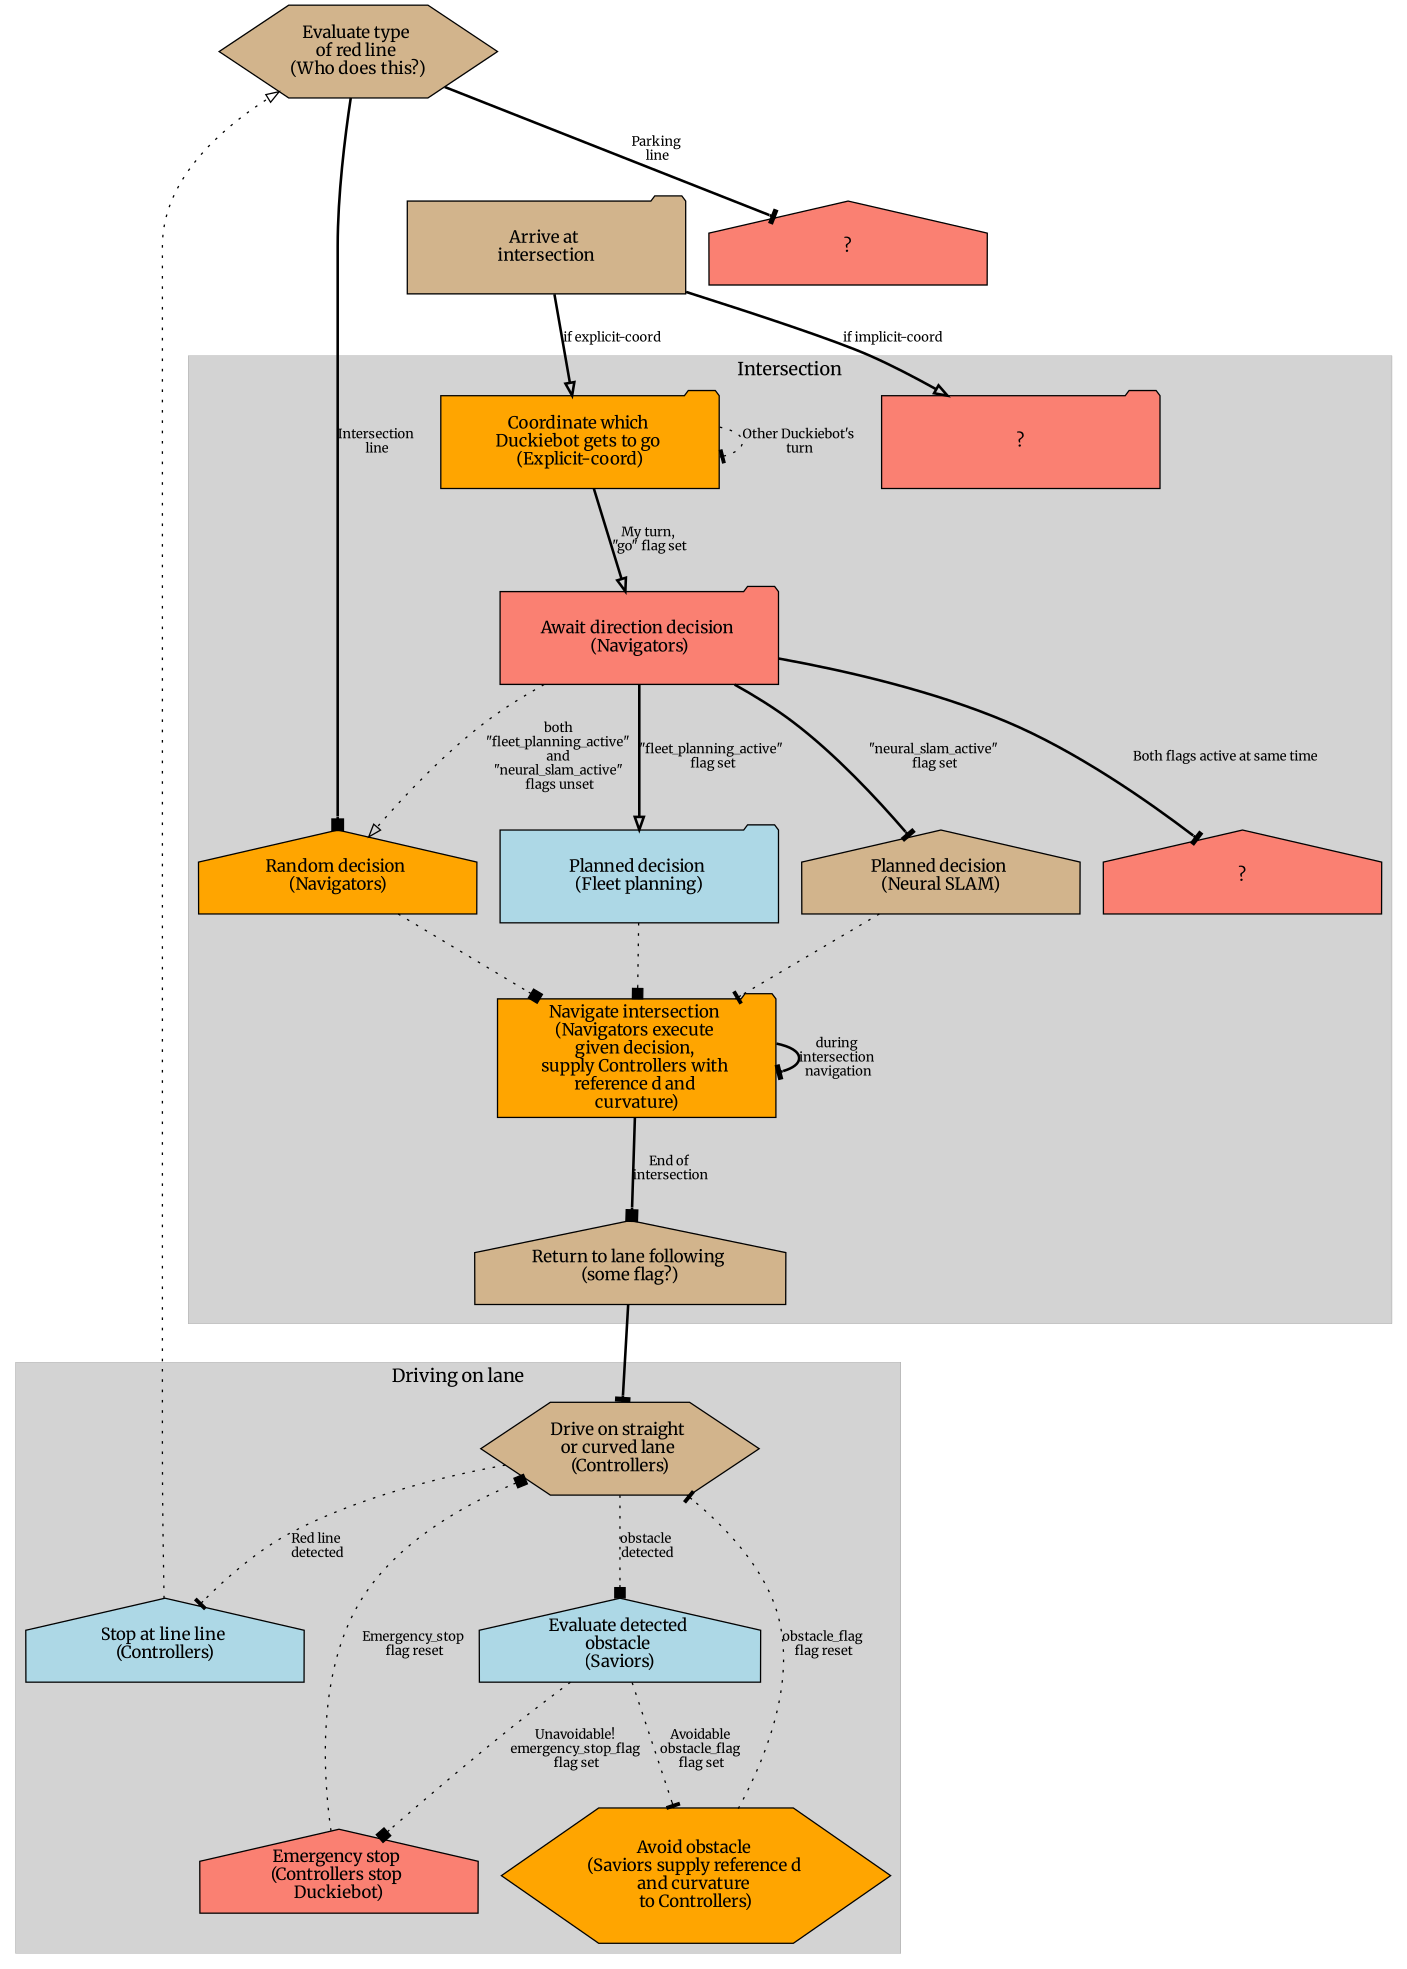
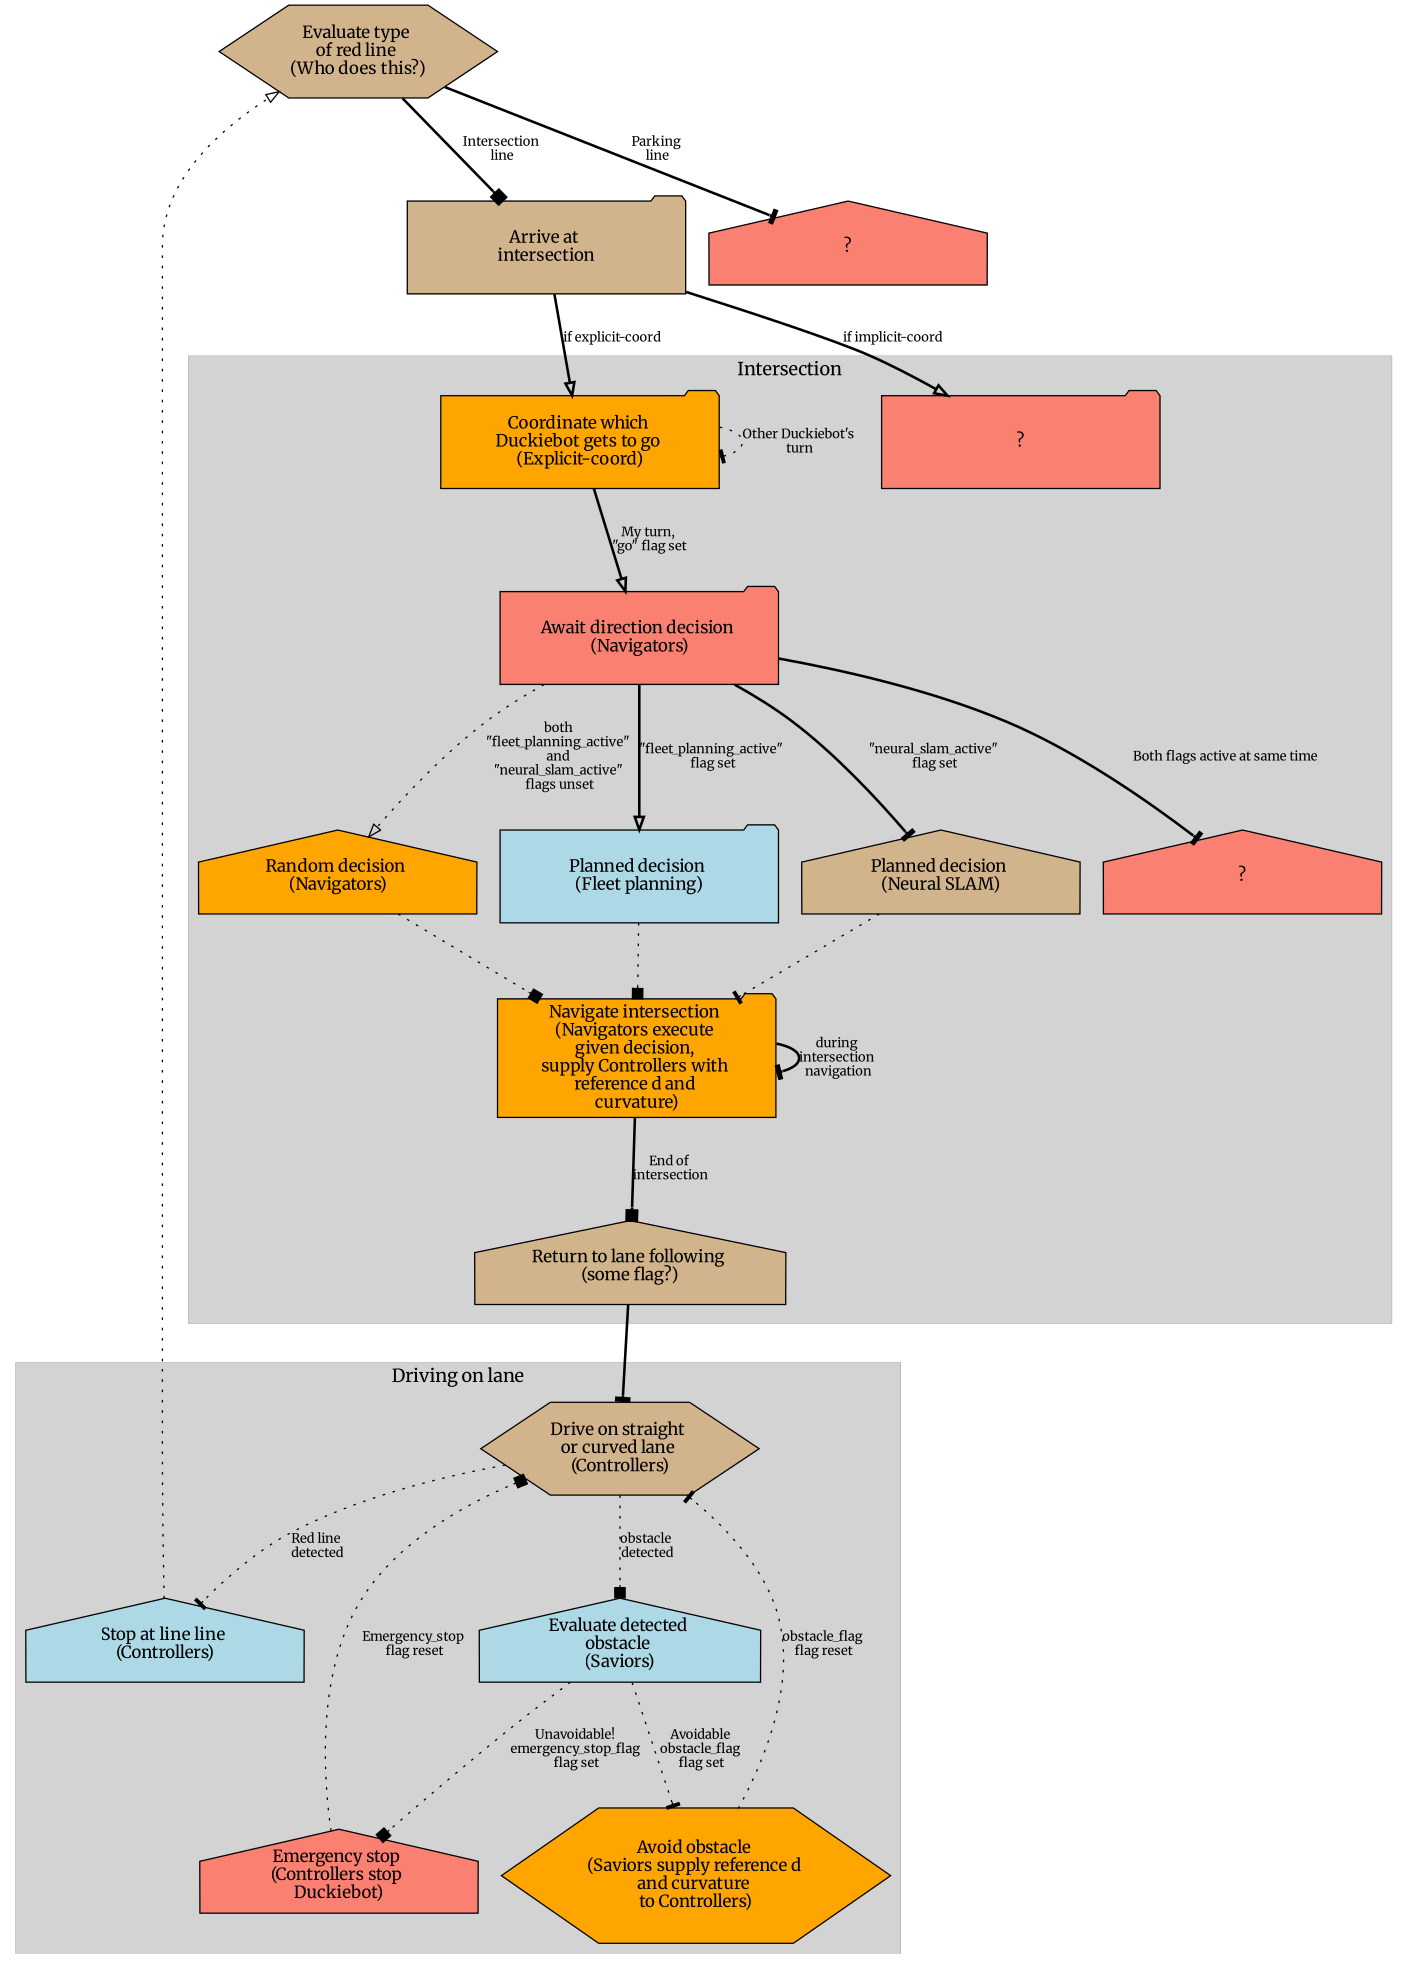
edge "Evaluate type of red line (Who does this?)" -> "Random decision (Navigators)": now "Evaluate type of red line (Who does this?)" -> "Arrive at intersection"
